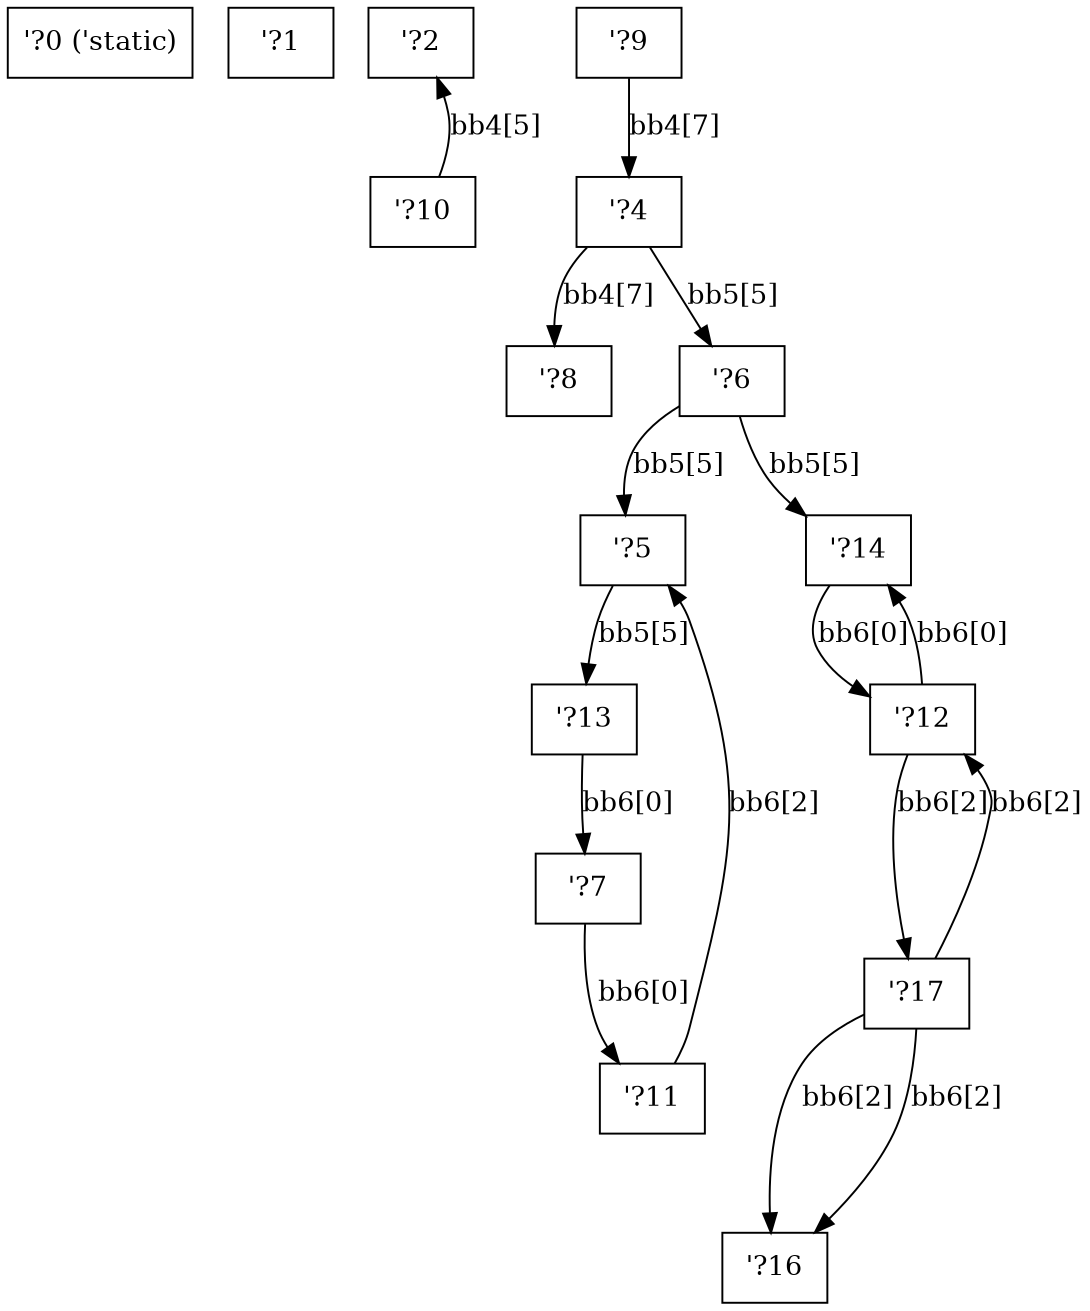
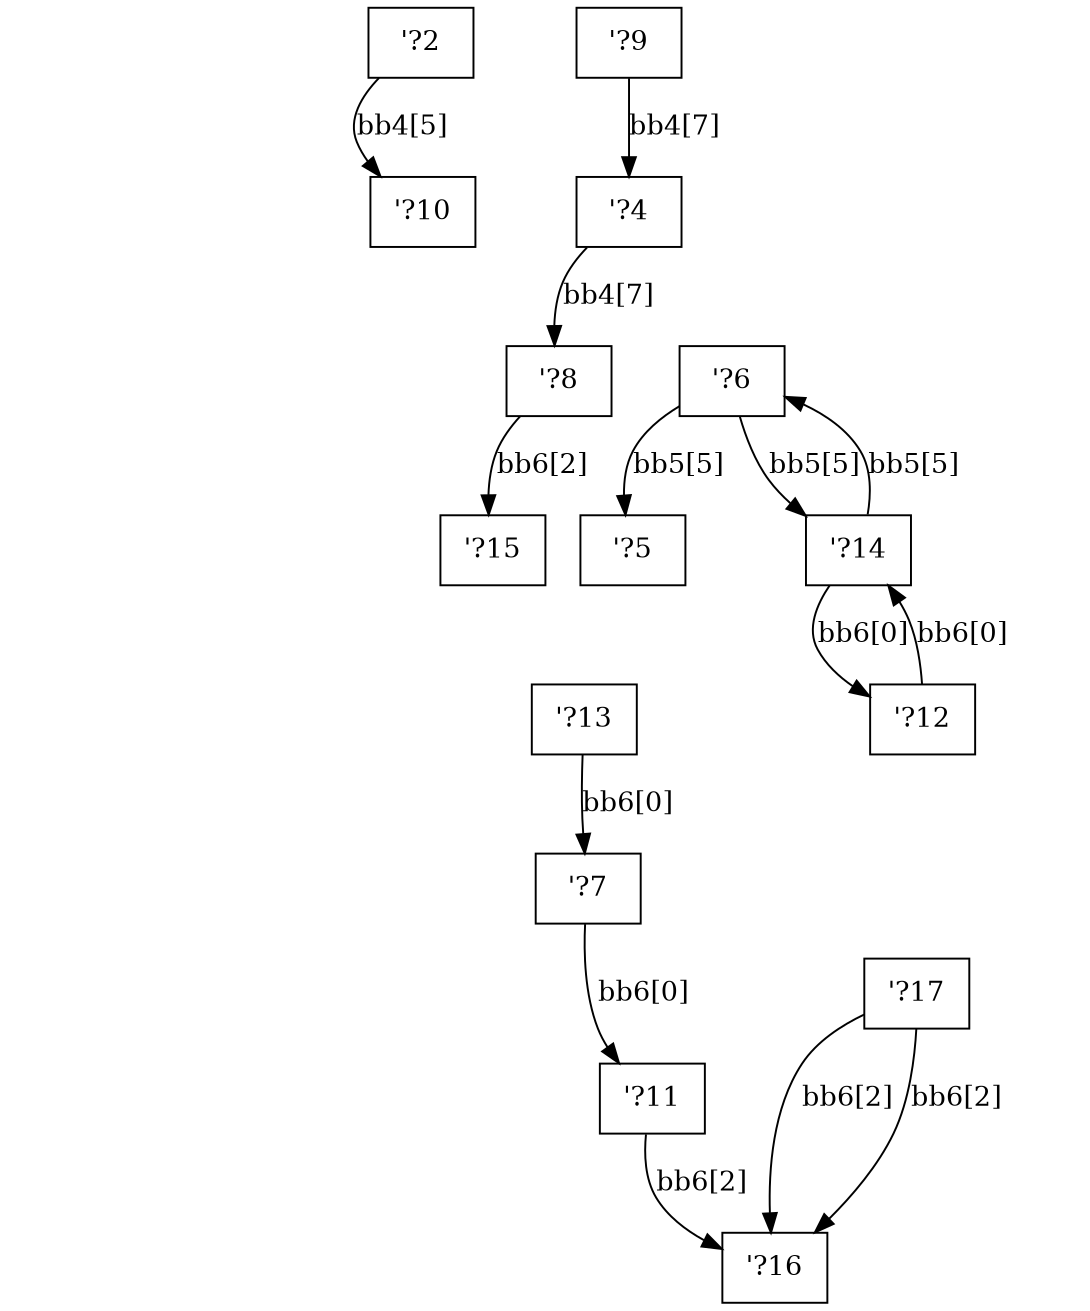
node "'?0 ('static)": removed
node "'?1": removed
edge "'?10" -> "'?2": reversed
edge "'?4" -> "'?6": now "'?14" -> "'?6"
node "'?15": added
edge "'?5" -> "'?13": removed, label "bb5[5]"
edge "'?11" -> "'?5": now "'?11" -> "'?16"
edge "'?12" -> "'?17": removed, label "bb6[2]"
edge "'?17" -> "'?12": removed, label "bb6[2]"
